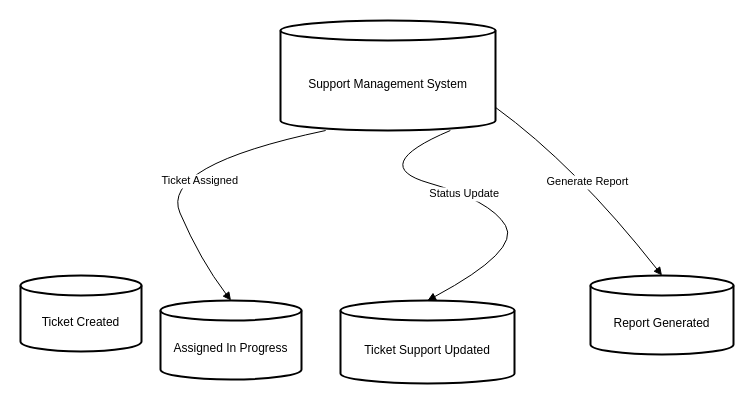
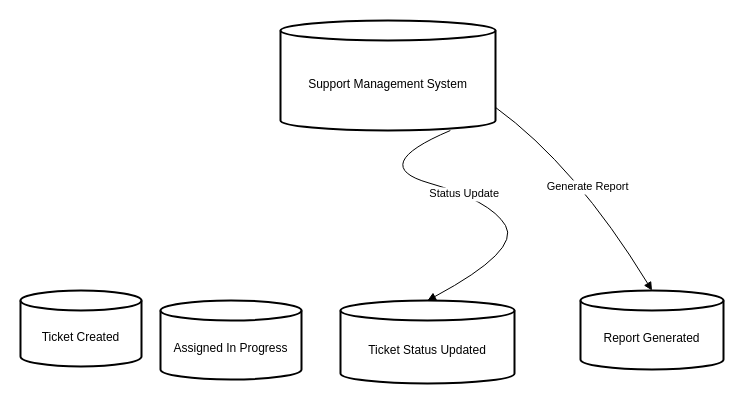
edge "Support Management System" -> "Assigned In Progress": removed, label "Ticket Assigned"
node "Ticket Created": moved (81, 314) -> (81, 329)
node "Report Generated": moved (662, 315) -> (652, 330)
node "Ticket Support Updated": label "Ticket Support Updated" -> "Ticket Status Updated"
